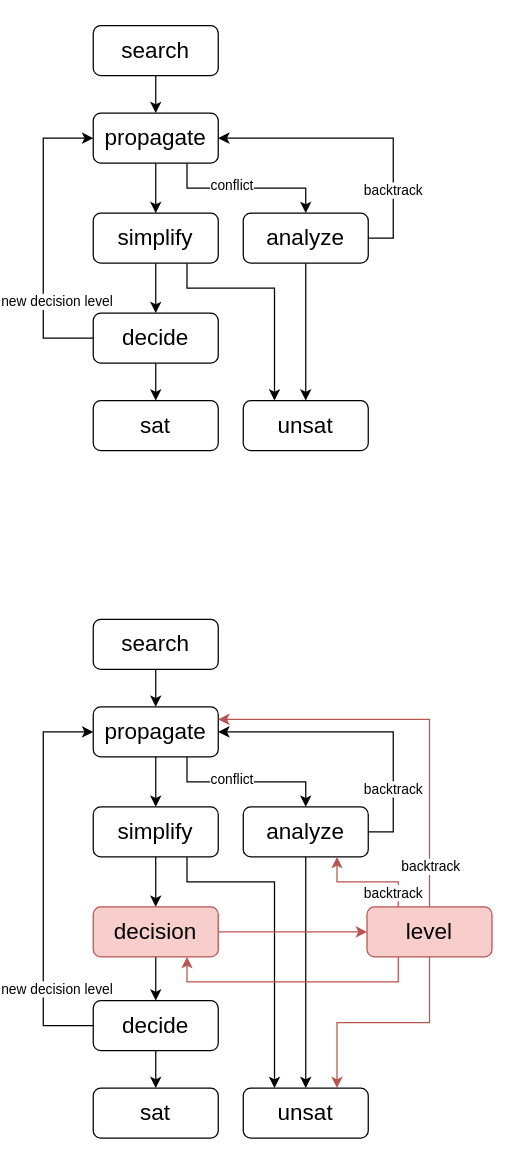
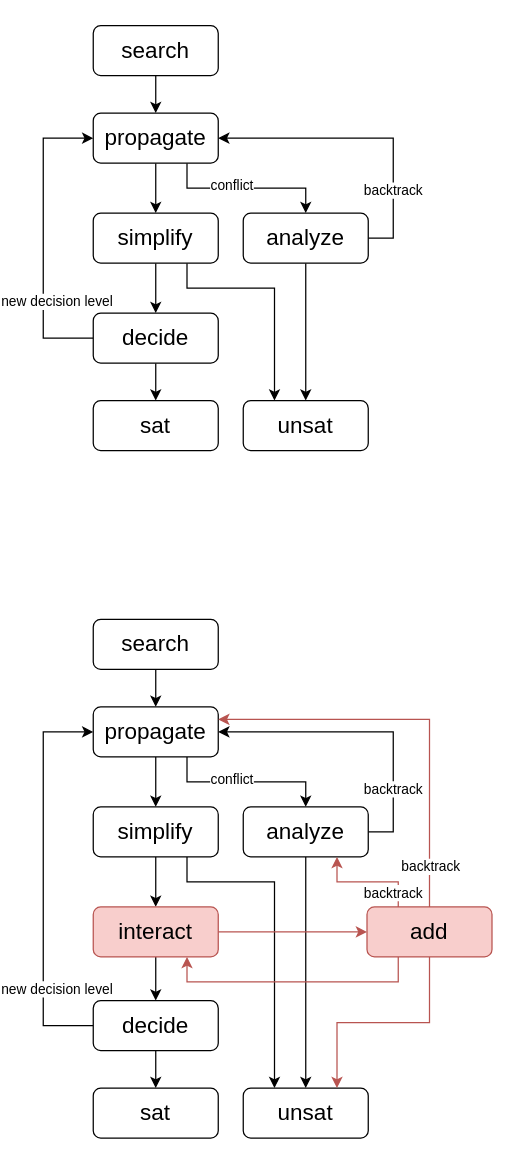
node "decision": label "decision" -> "interact"
node "level": label "level" -> "add"
